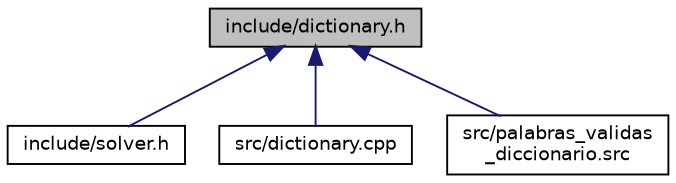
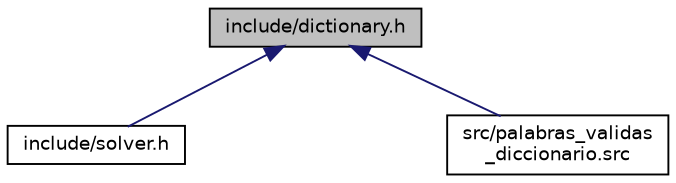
node "src/dictionary.cpp": removed
